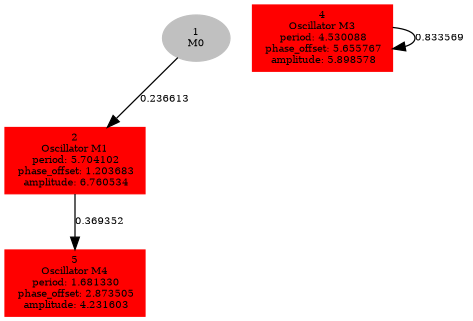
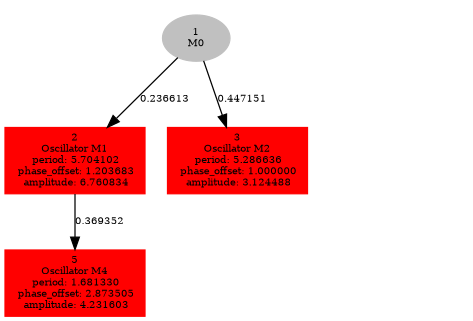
node "4": removed
node "3": added
node "2": text "amplitude: 6.760534" -> "amplitude: 6.760834"
